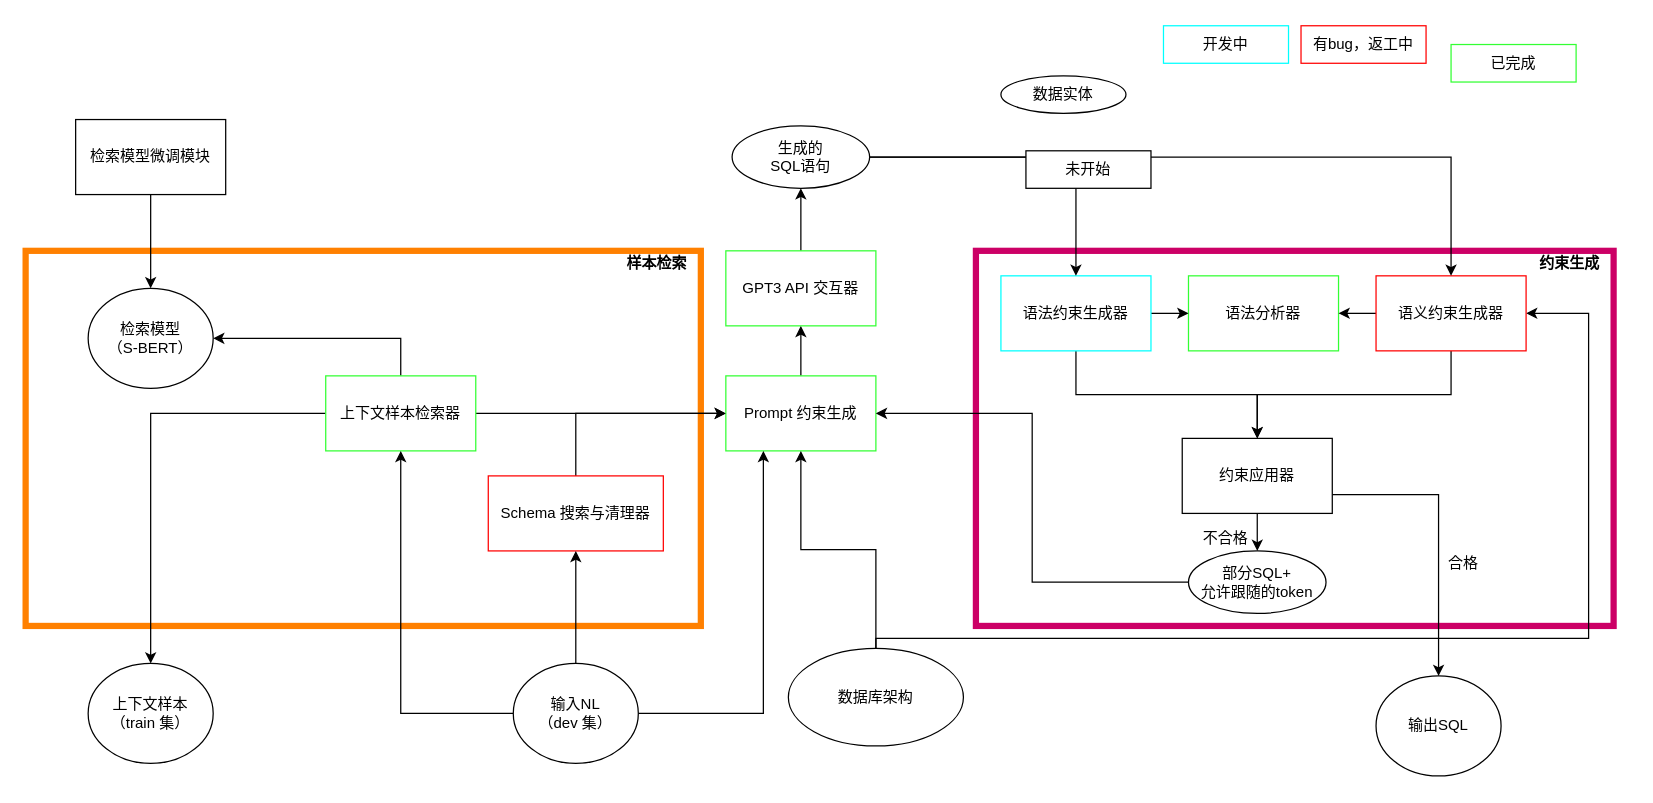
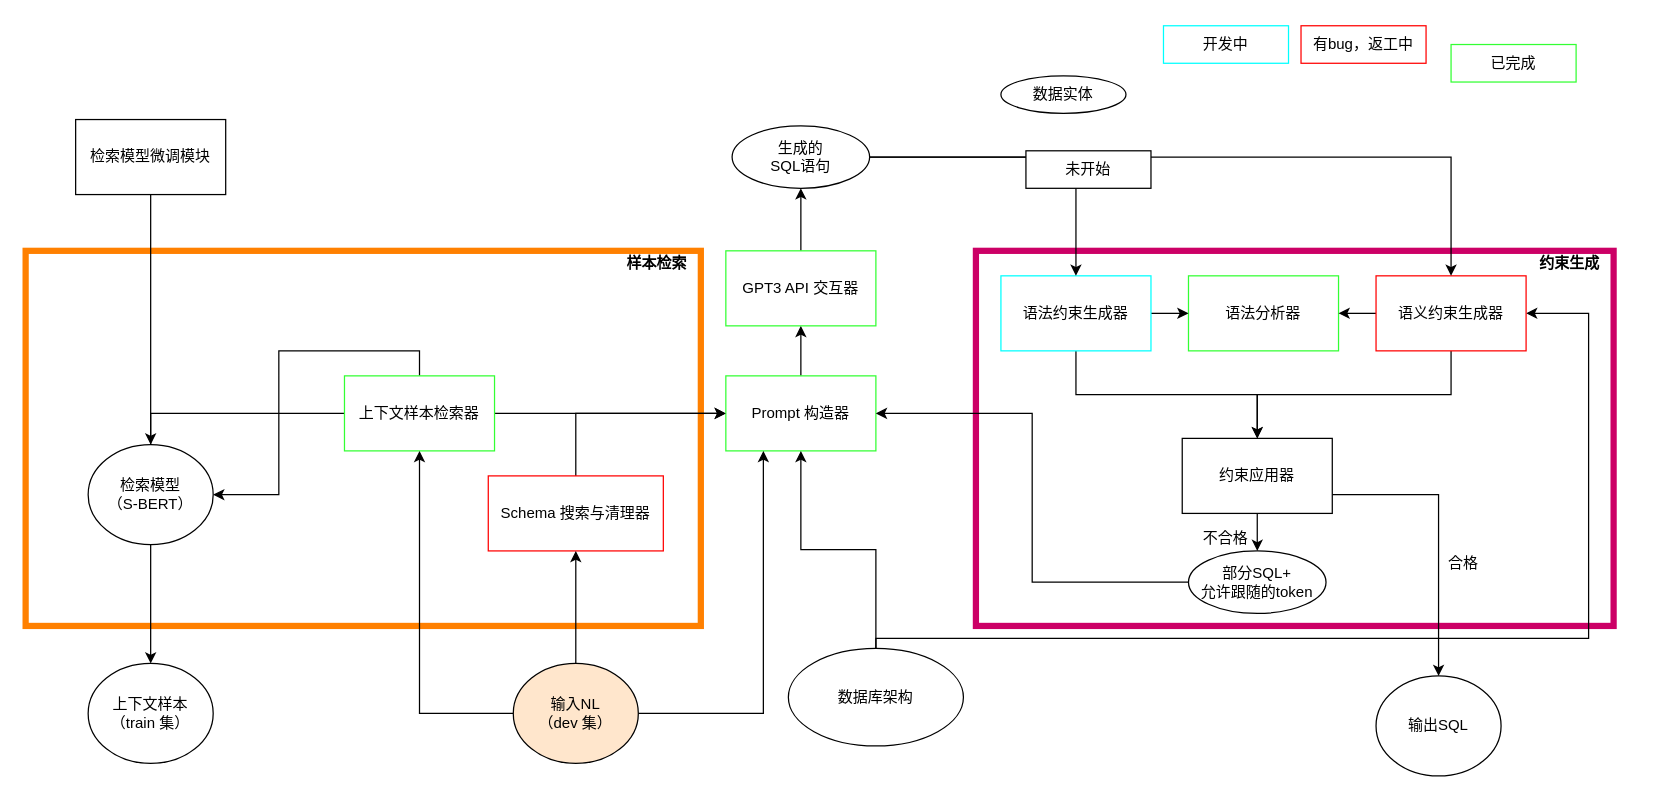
node "检索模型 （S-BERT）": moved (151, 338) -> (151, 494)
node "上下文样本检索器": moved (401, 413) -> (419, 413)
node "Prompt 约束生成": label "Prompt 约束生成" -> "Prompt 构造器"
node "输入NL （dev 集）": fillcolor #ffffff -> #ffe6cc
